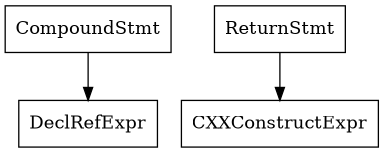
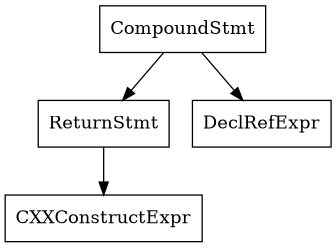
edge "CompoundStmt" -> "ReturnStmt": added
